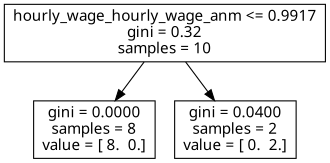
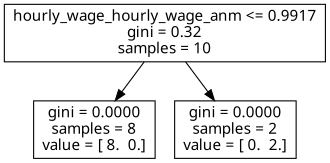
node "gini = 0.0400 samples = 2 value = [ 0.  2.]": label "gini = 0.0400 samples = 2 value = [ 0.  2.]" -> "gini = 0.0000 samples = 2 value = [ 0.  2.]"
